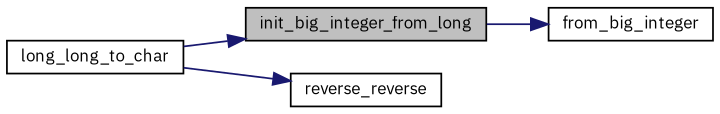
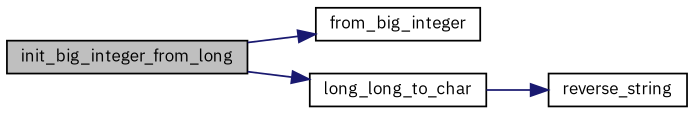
edge "long_long_to_char" -> "init_big_integer_from_long": reversed
node "reverse_reverse": label "reverse_reverse" -> "reverse_string"
